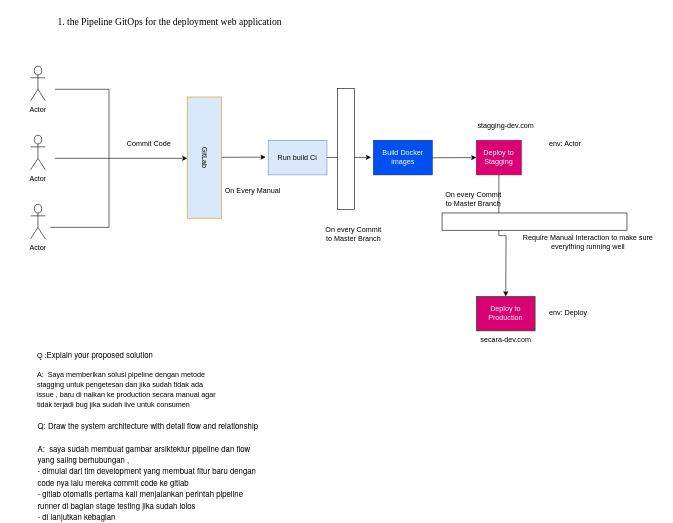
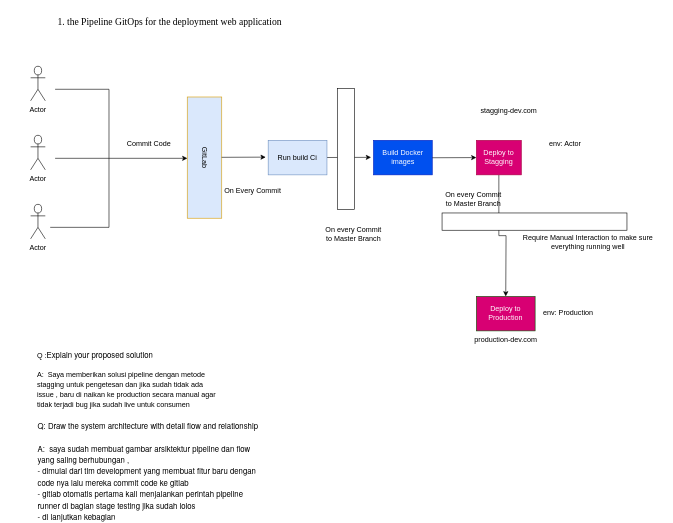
node "stagging-dev.com": moved (506, 126) -> (509, 111)
node "On Every Manual": label "On Every Manual" -> "On Every Commit"
node "env: Deploy": label "env: Deploy" -> "env: Production"
node "secara-dev.com": label "secara-dev.com" -> "production-dev.com"
